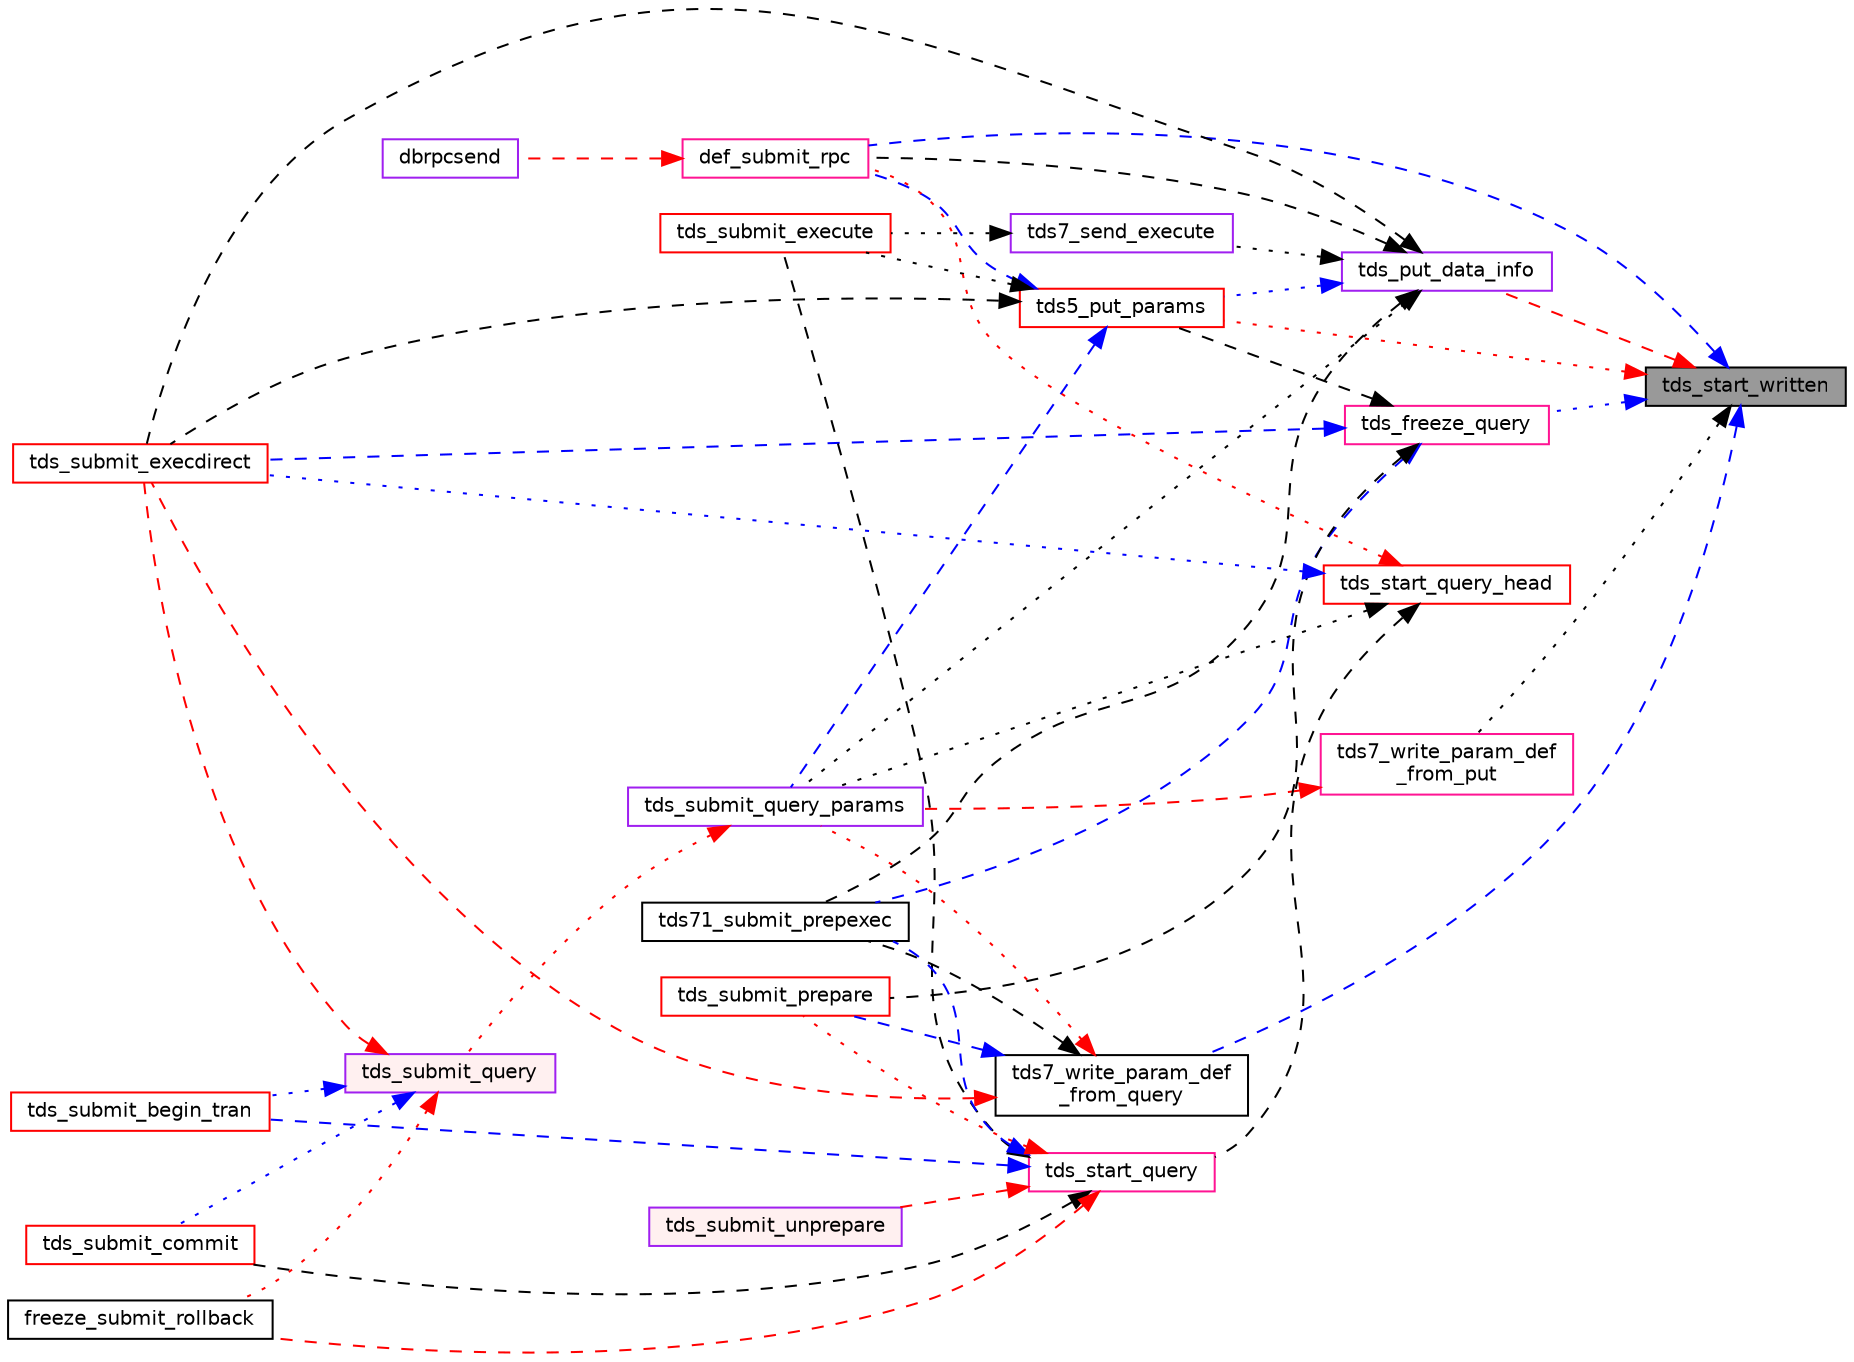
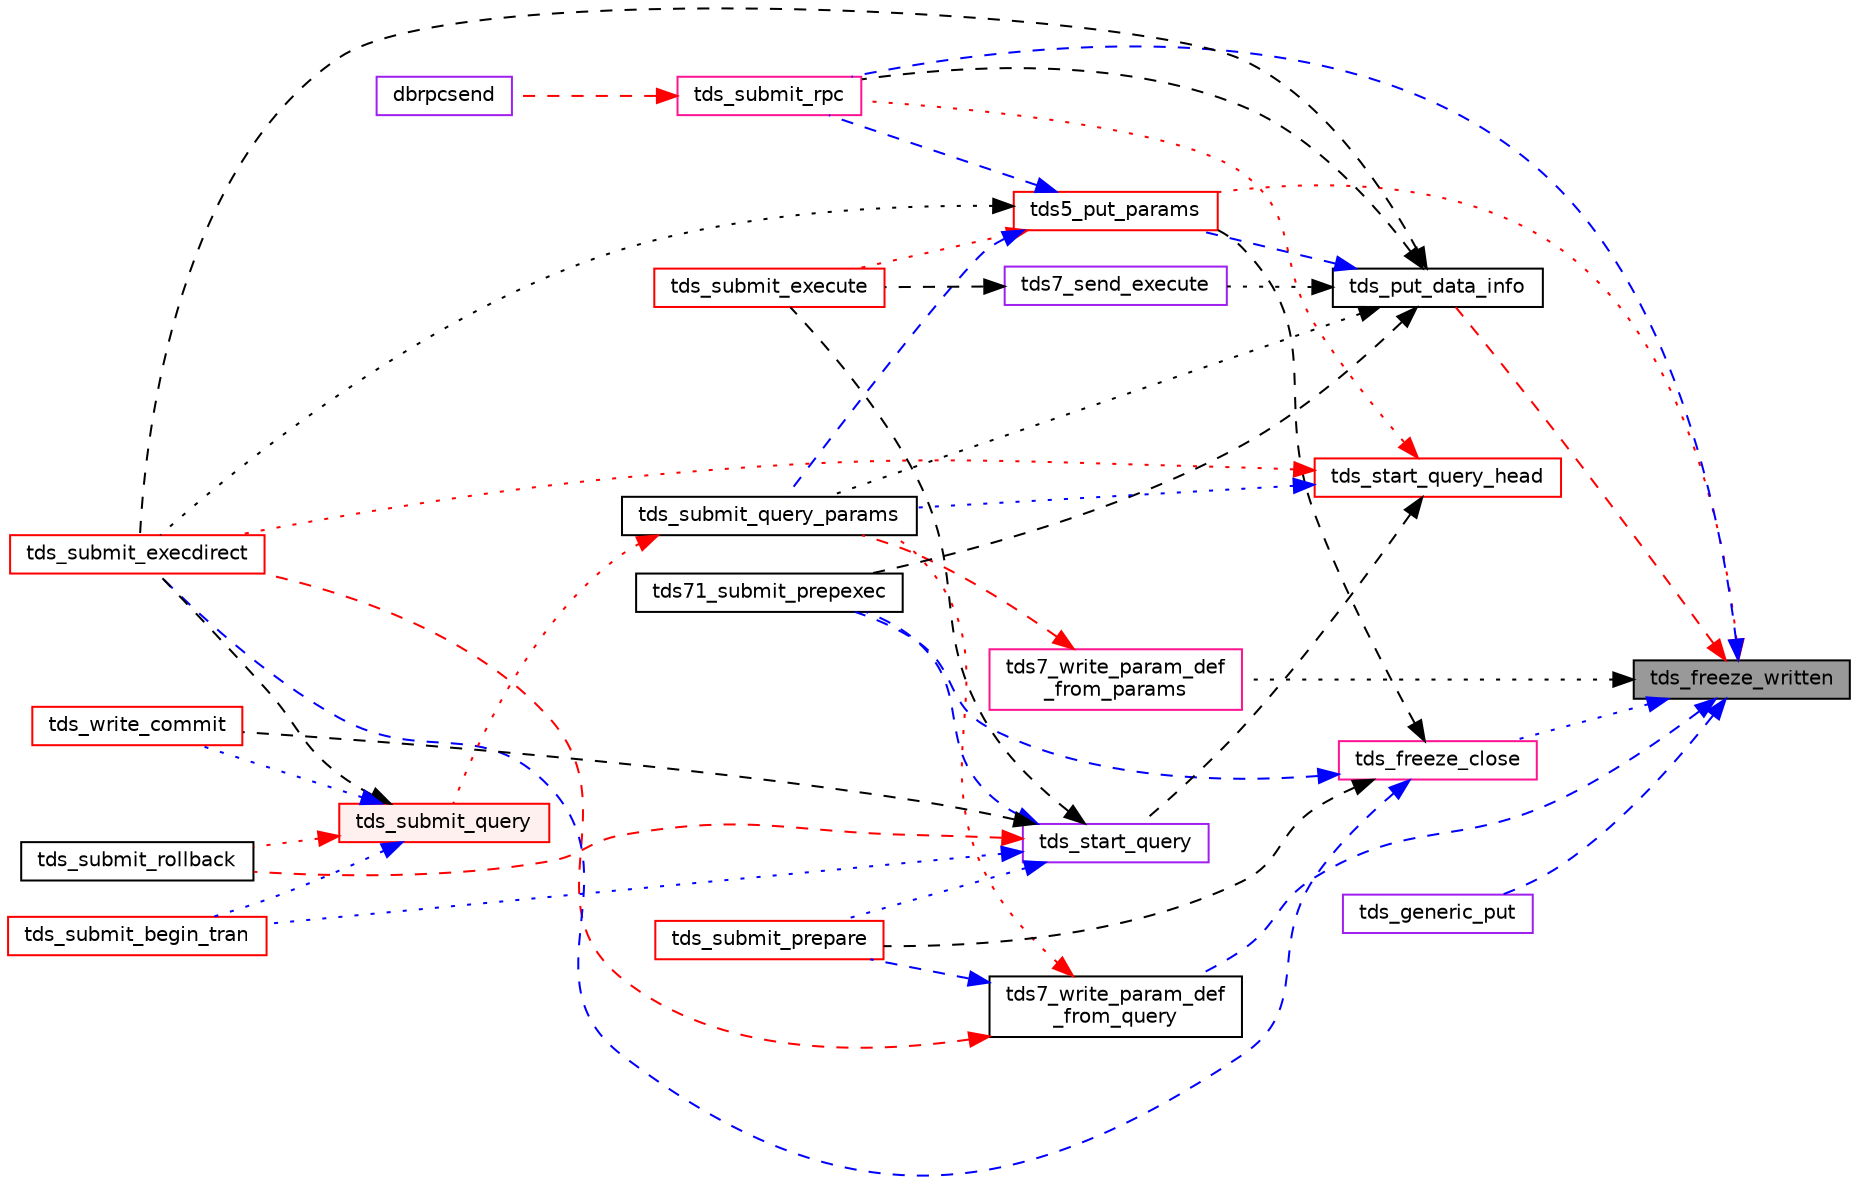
node "def_submit_rpc": label "def_submit_rpc" -> "tds_submit_rpc"
edge "tds_submit_execute" -> "tds7_send_execute": style dotted -> dashed
edge "tds_submit_execute" -> "tds5_put_params": color black -> red
node "tds_put_data_info": color purple -> black
edge "tds5_put_params" -> "tds_put_data_info": style dotted -> dashed
edge "tds_submit_execdirect" -> "tds5_put_params": style dashed -> dotted
node "tds_start_written": label "tds_start_written" -> "tds_freeze_written"
node "tds_freeze_query": label "tds_freeze_query" -> "tds_freeze_close"
edge "tds_submit_execdirect" -> "tds_start_query_head": color blue -> red
edge "tds_submit_query_params" -> "tds_start_query_head": color black -> blue
node "tds7_write_param_def _from_put": label "tds7_write_param_def _from_put" -> "tds7_write_param_def _from_params"
edge "tds_submit_execdirect" -> "tds_submit_query": color red -> black
node "tds_submit_query_params": color purple -> black
node "tds_generic_put": added
edge "tds71_submit_prepexec" -> "tds7_write_param_def _from_query": removed
node "tds_submit_query": color purple -> red
edge "tds_submit_prepare" -> "tds_start_query": color red -> blue
edge "tds_submit_begin_tran" -> "tds_start_query": style dashed -> dotted
node "tds_start_query": color deeppink -> purple
node "tds_submit_unprepare": removed
node "tds_submit_commit": label "tds_submit_commit" -> "tds_write_commit"
node "freeze_submit_rollback": label "freeze_submit_rollback" -> "tds_submit_rollback"
